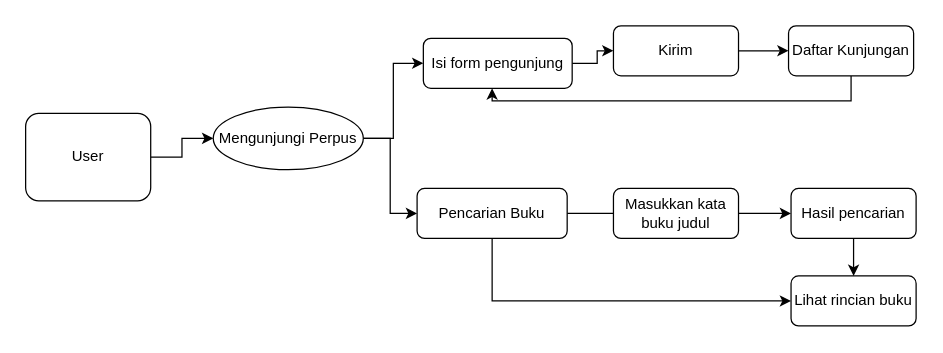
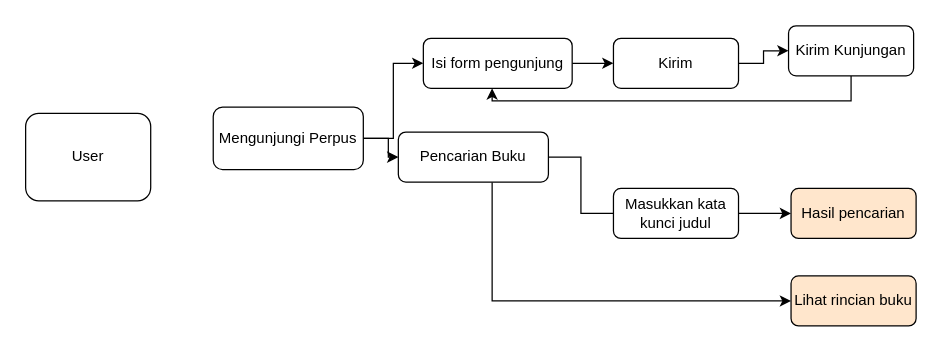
node "Kirim": moved (676, 51) -> (676, 63)
node "Daftar Kunjungan": label "Daftar Kunjungan" -> "Kirim Kunjungan"
node "Mengunjungi Perpus": shape ellipse -> rounded rectangle
edge "User" -> "Mengunjungi Perpus": removed
node "Pencarian Buku": moved (492, 213) -> (473, 157)
node "Masukkan kata buku judul": label "Masukkan kata buku judul" -> "Masukkan kata kunci judul"
node "Hasil pencarian": fillcolor #ffffff -> #ffe6cc
edge "Hasil pencarian" -> "Lihat rincian buku": removed
node "Lihat rincian buku": fillcolor #ffffff -> #ffe6cc
